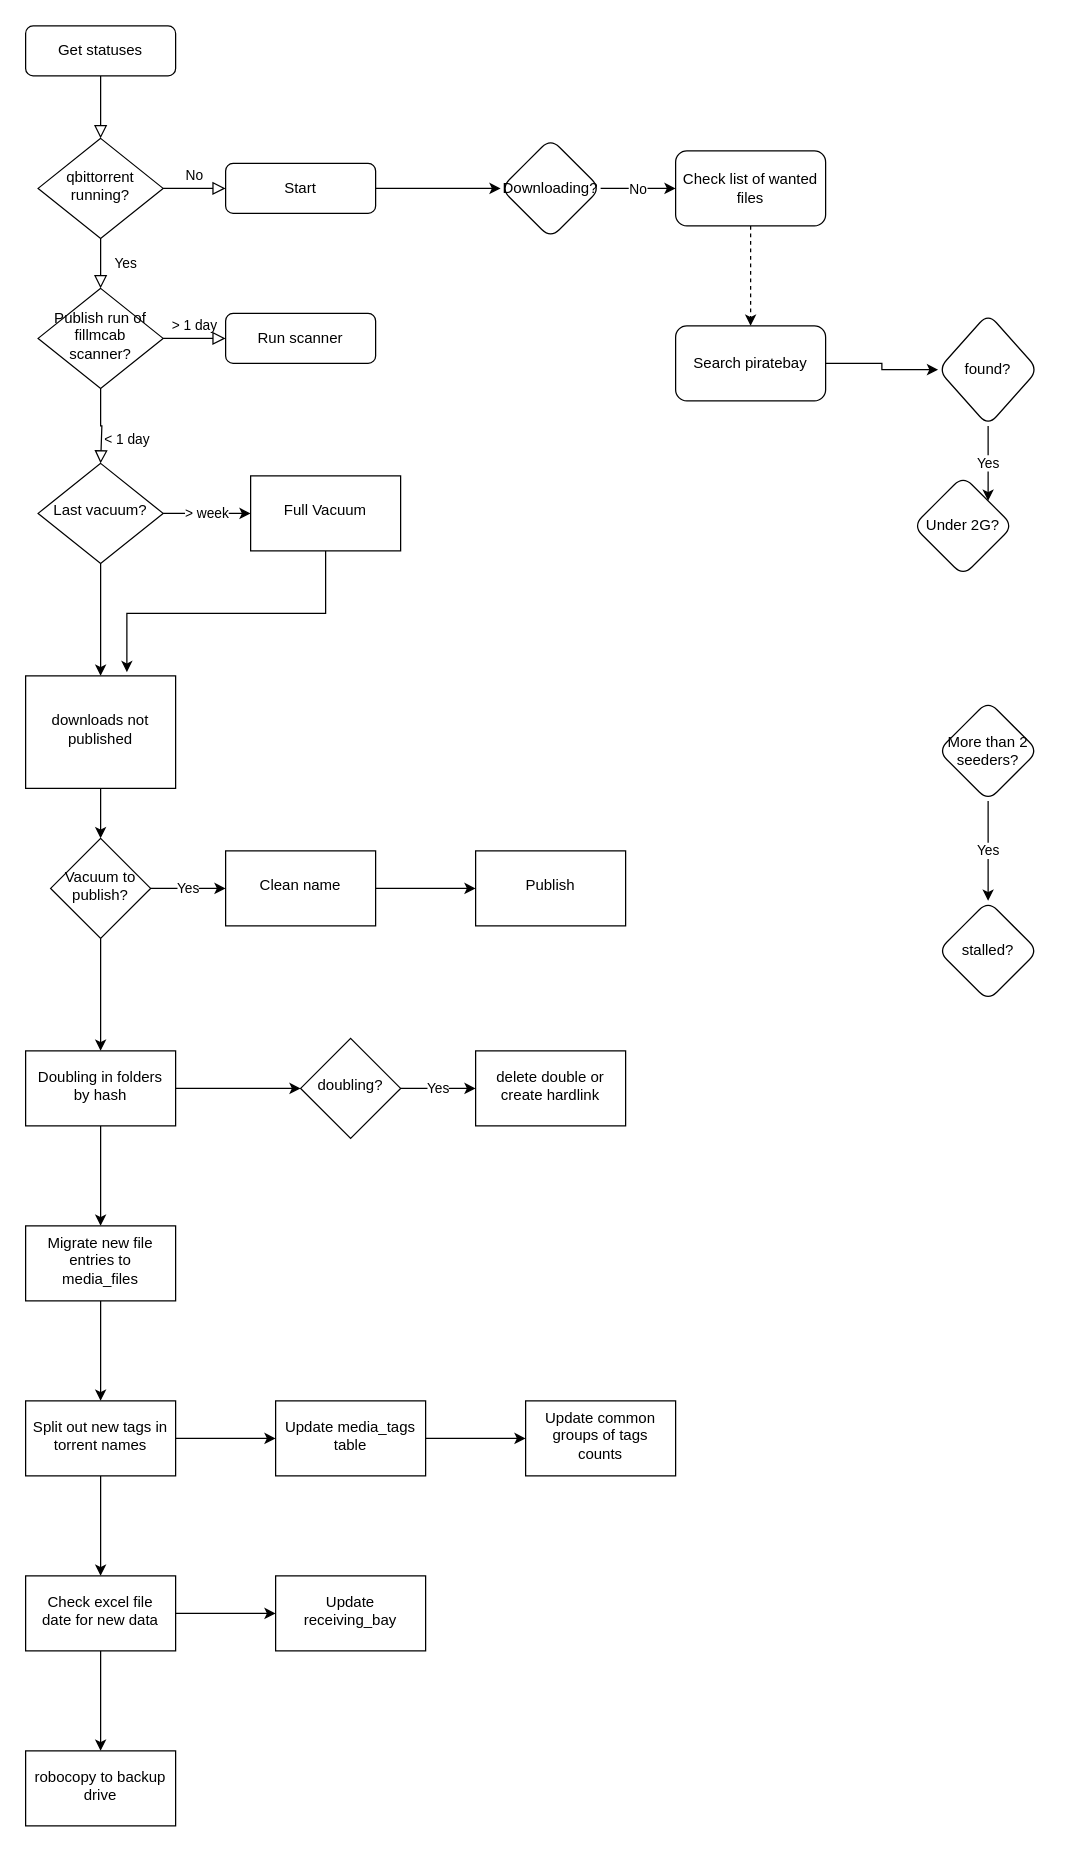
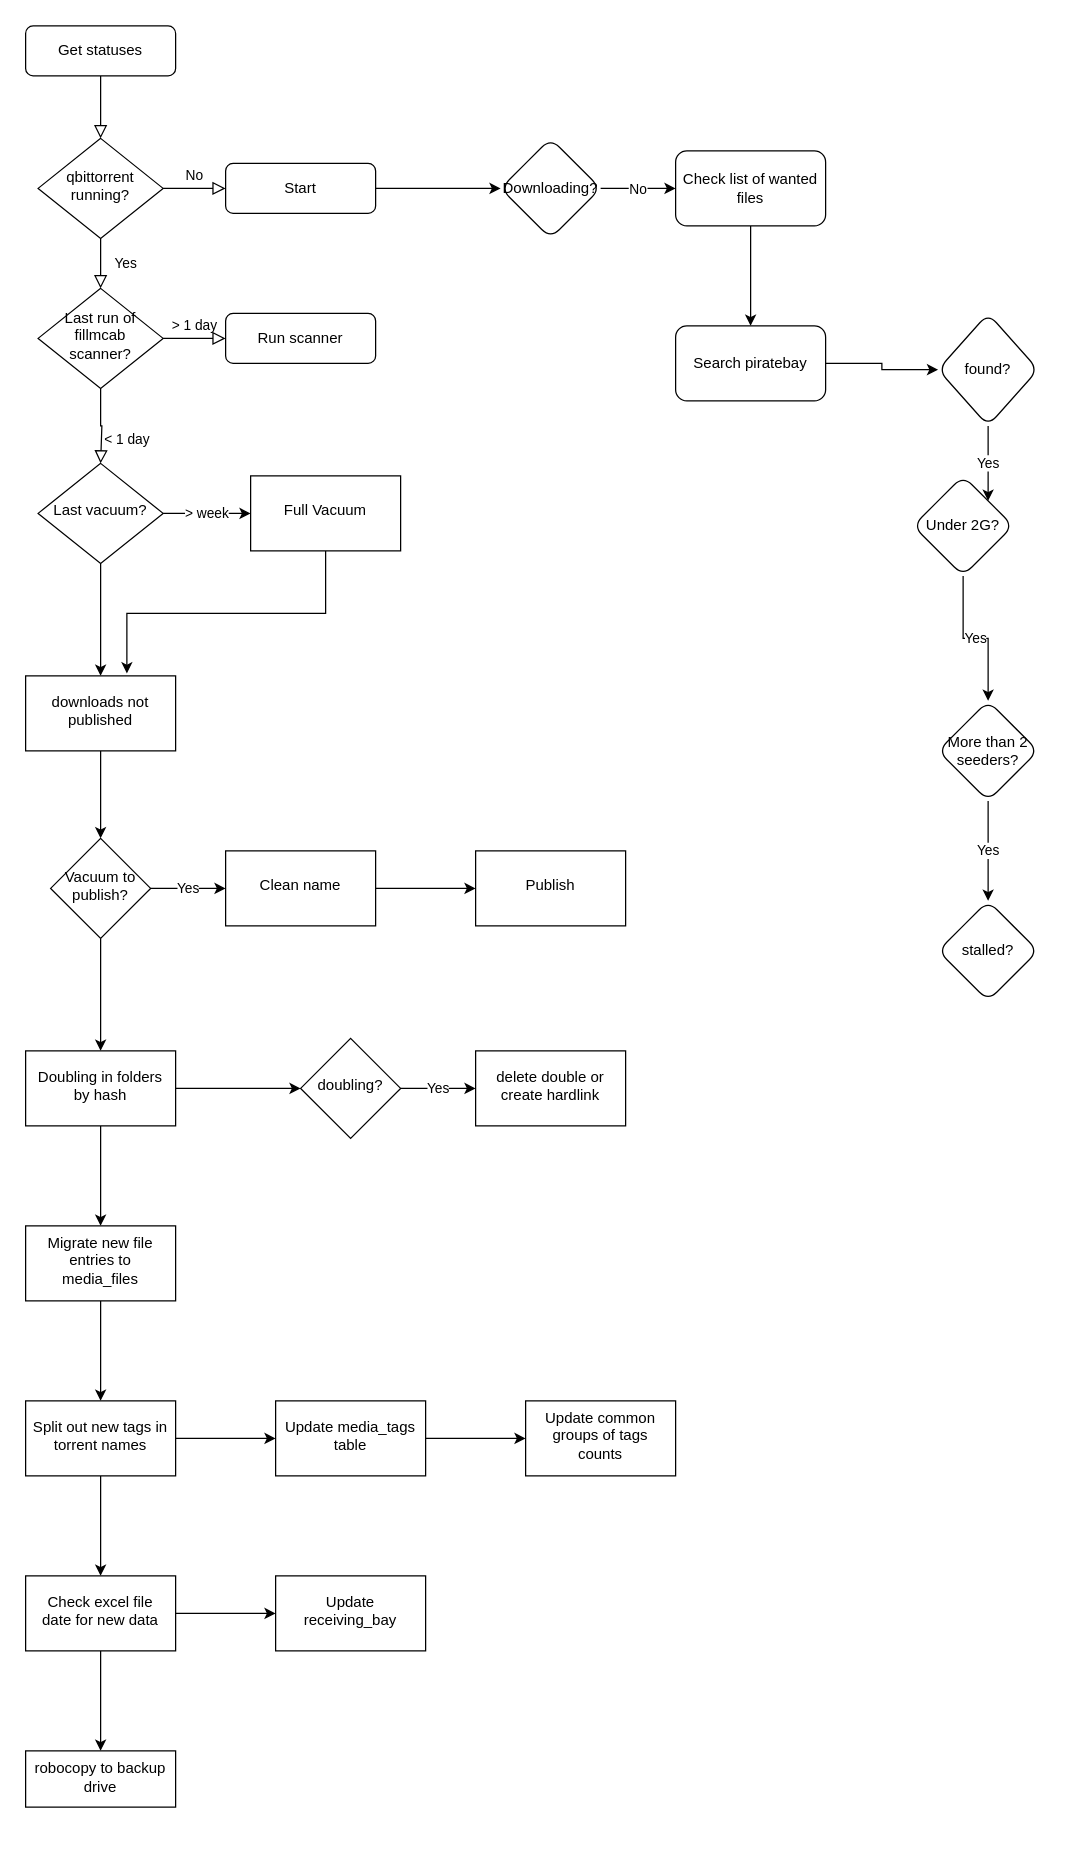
edge "Check list of wanted files" -> "Search piratebay": style dashed -> solid
node "Publish run of fillmcab scanner?": label "Publish run of fillmcab scanner?" -> "Last run of fillmcab scanner?"
edge "Under 2G?" -> "More than 2 seeders?": added, label "Yes"
node "downloads not published": size 150x113 -> 150x75
node "robocopy to backup drive": size 150x75 -> 150x56
